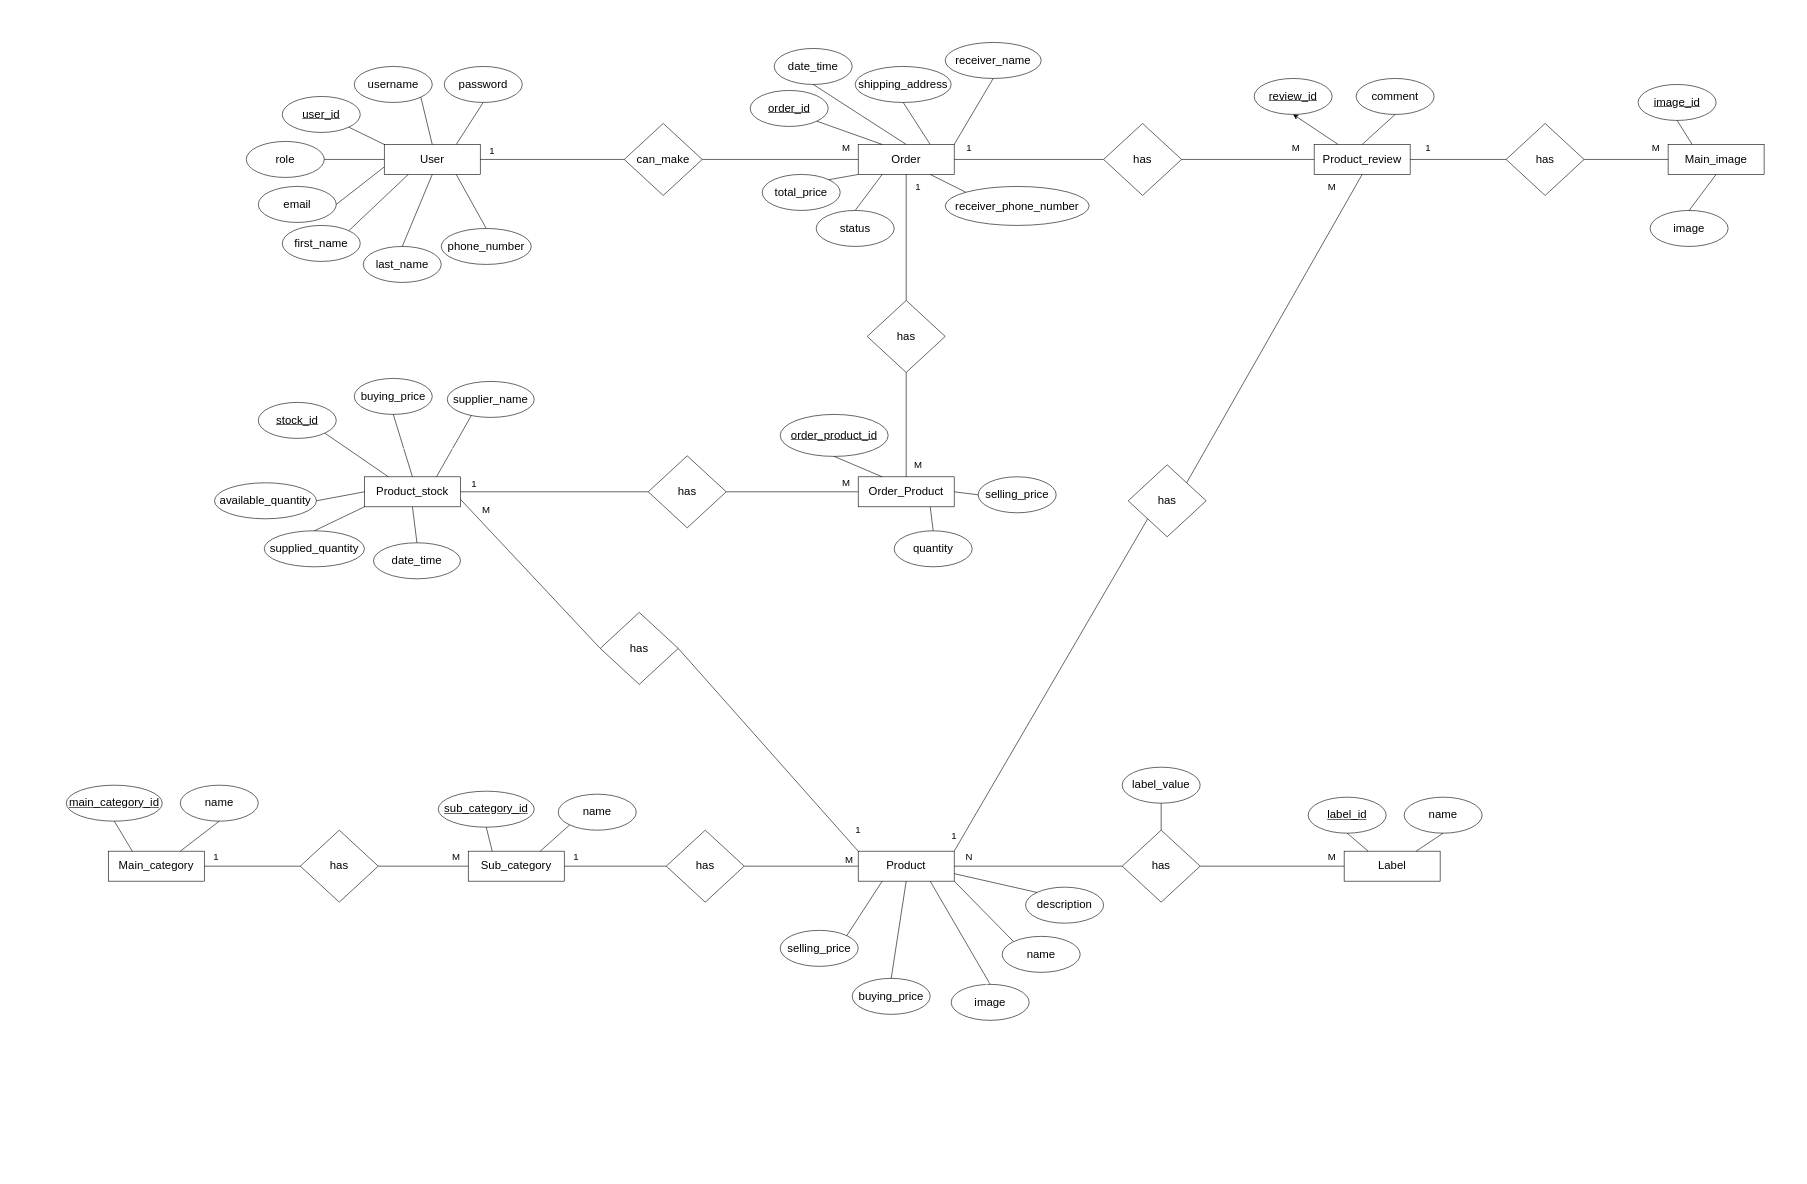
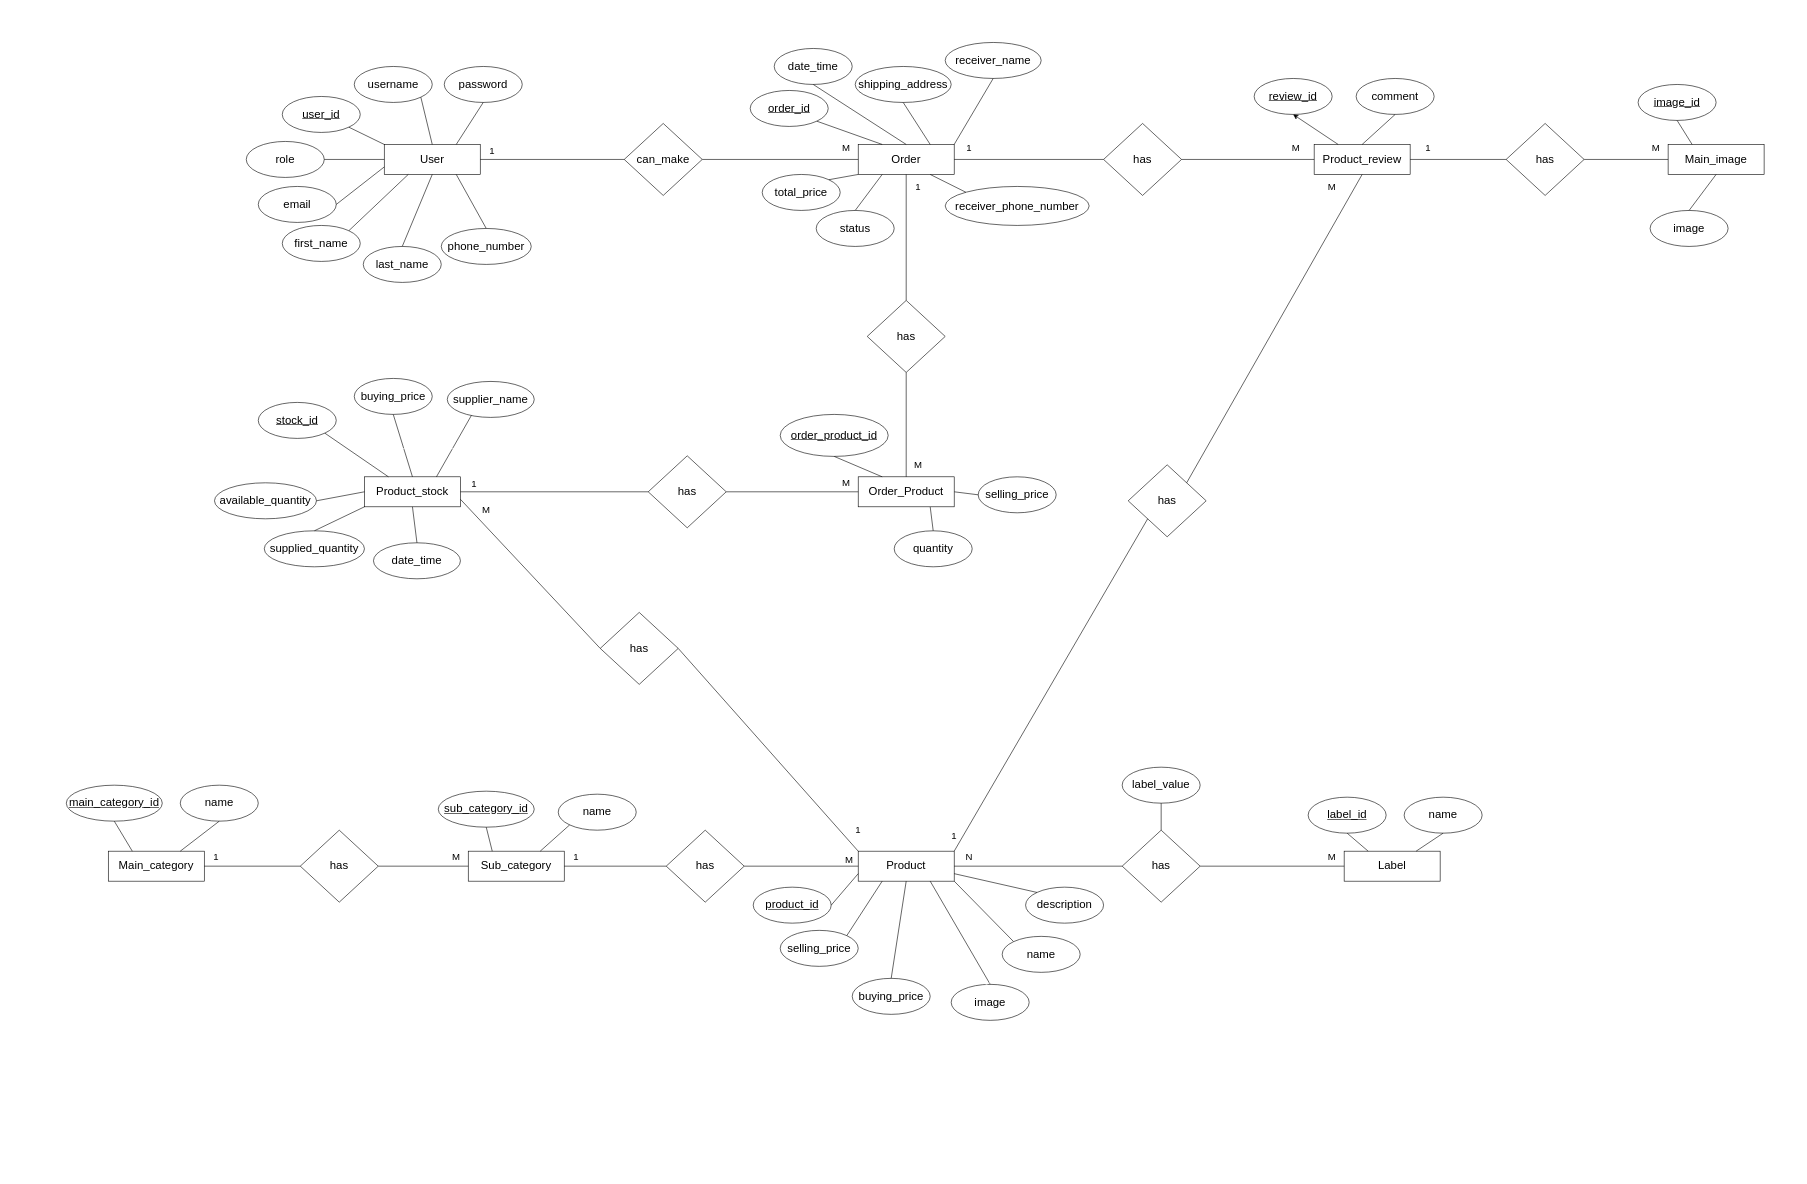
edge "Product" -- "product_id": added
node "product_id": added
